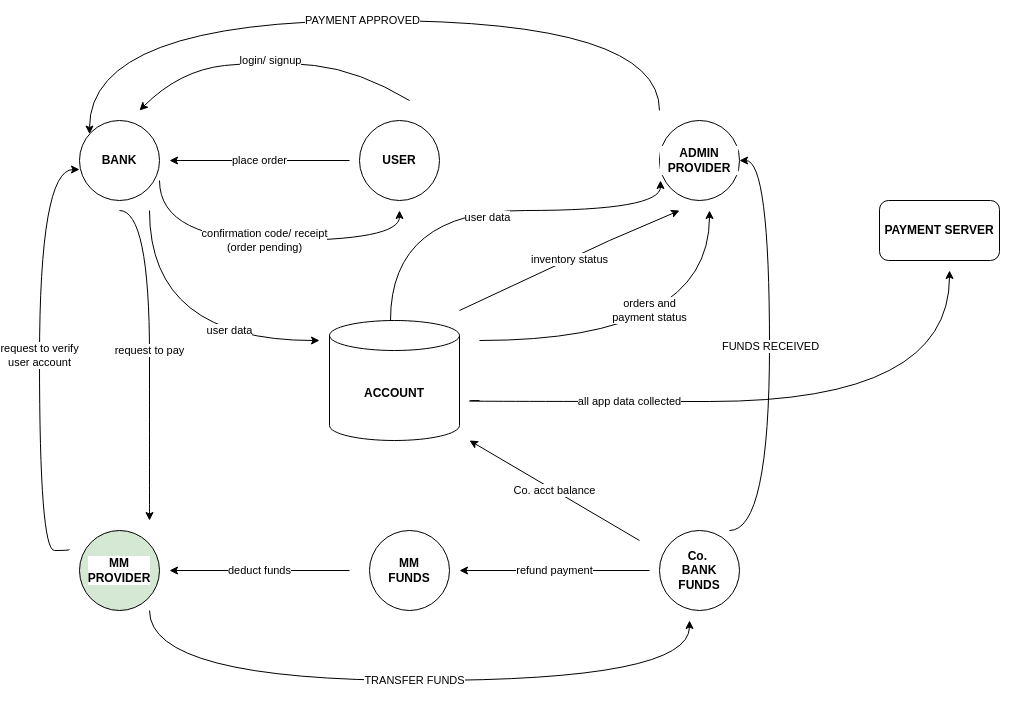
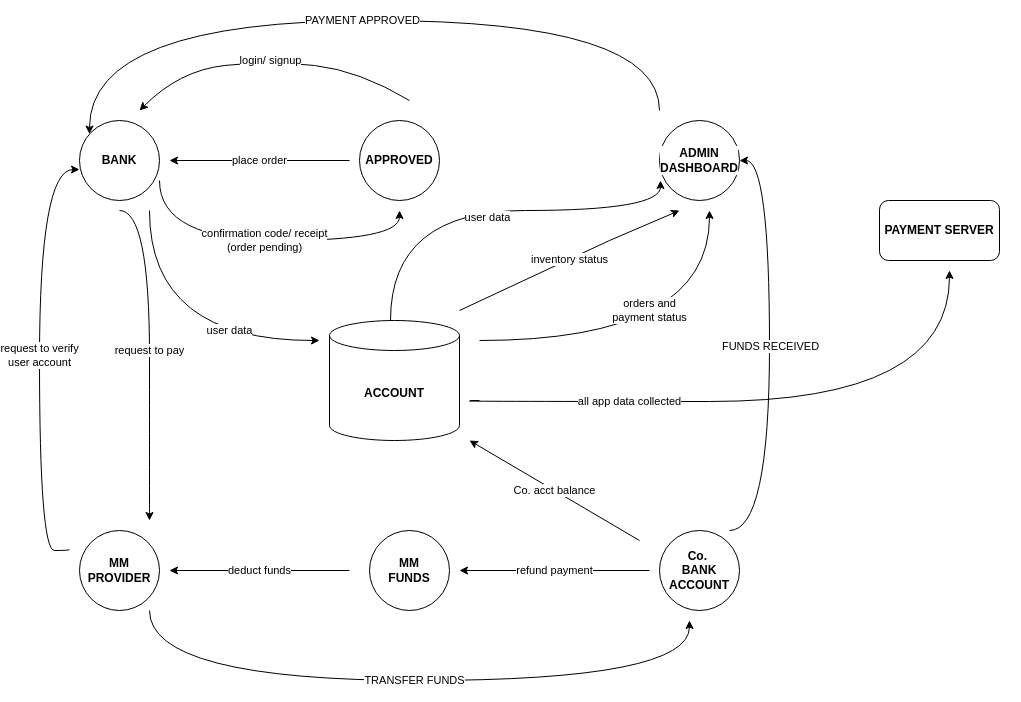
node "USER": label "USER" -> "APPROVED"
node "ADMIN PROVIDER": label "ADMIN PROVIDER" -> "ADMIN DASHBOARD"
node "MM PROVIDER": fillcolor #d5e8d4 -> #ffffff
node "Co. BANK FUNDS": label "Co. BANK FUNDS" -> "Co. BANK ACCOUNT"
